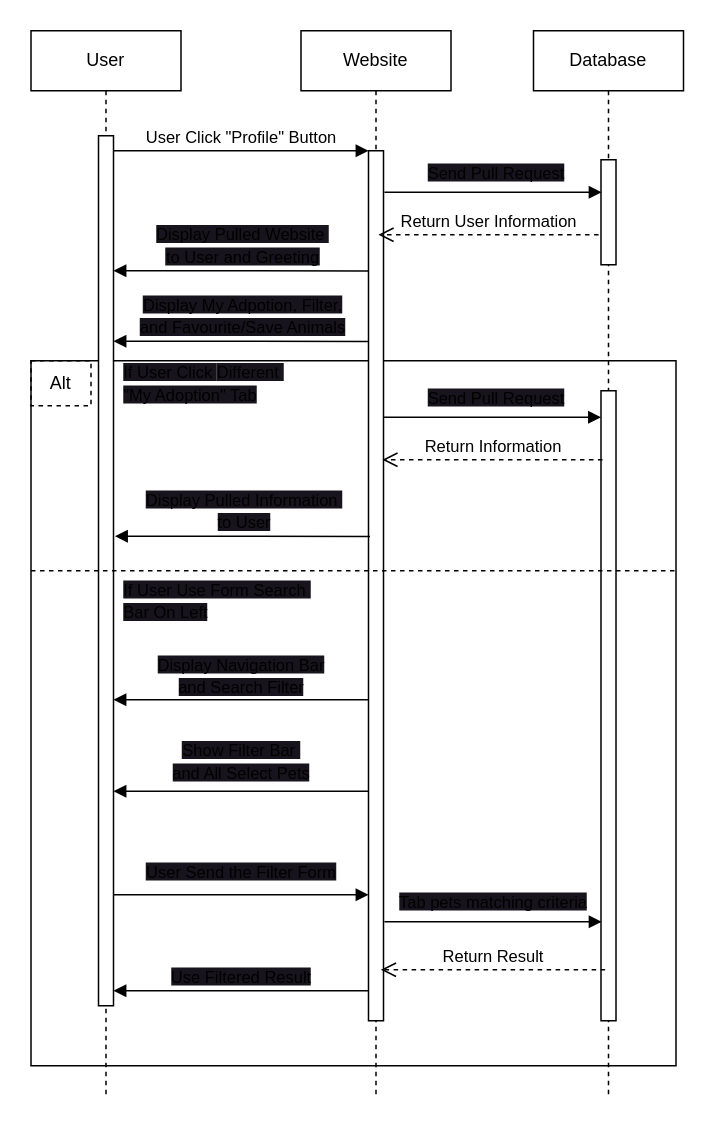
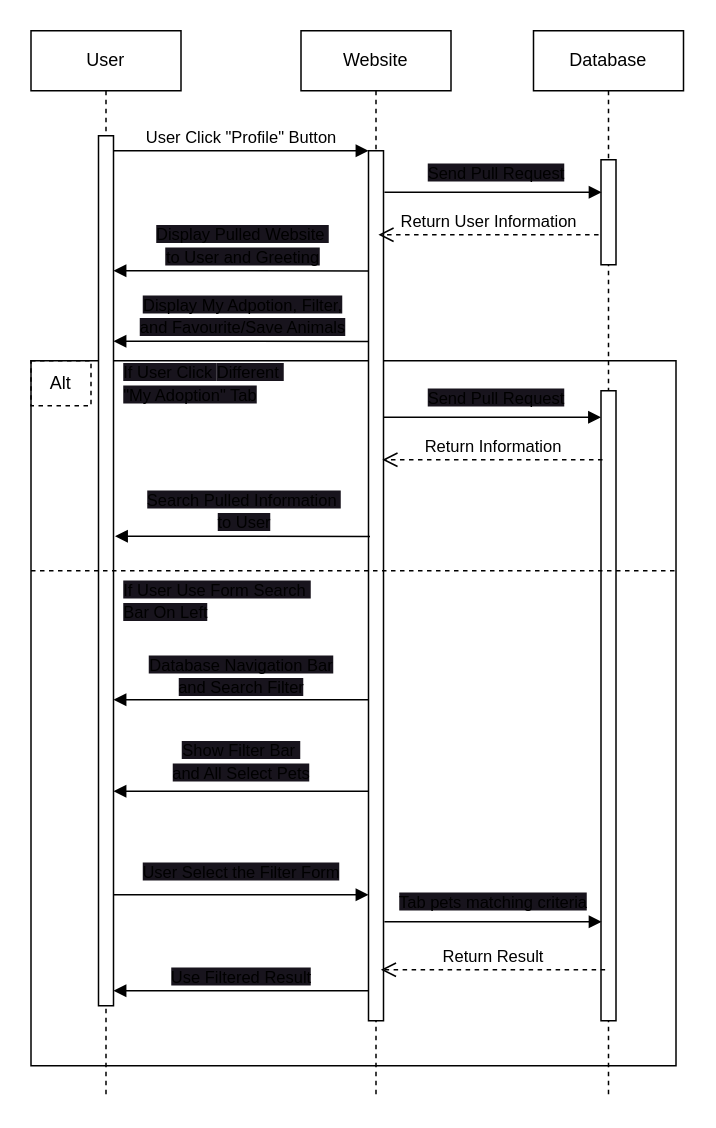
node "Display Pulled Information to User": label "Display Pulled Information to User" -> "Search Pulled Information to User"
node "Display Navigation Bar and Search Filter": label "Display Navigation Bar and Search Filter" -> "Database Navigation Bar and Search Filter"
node "User Send the Filter Form": label "User Send the Filter Form" -> "User Select the Filter Form"
